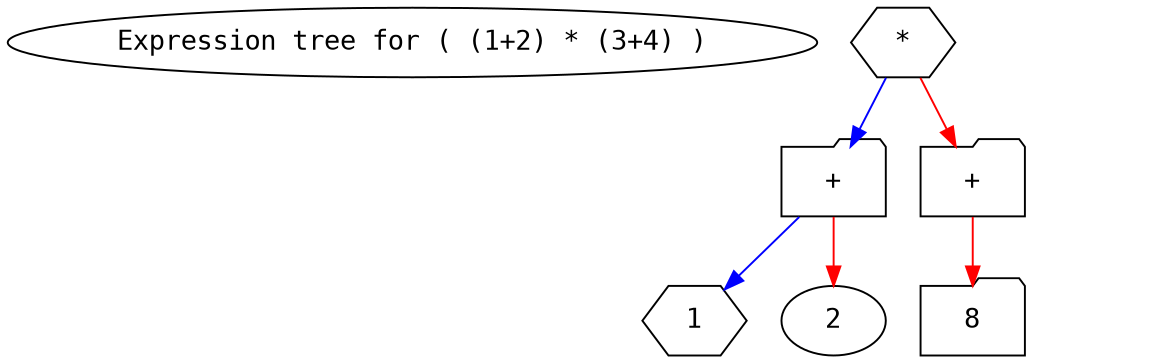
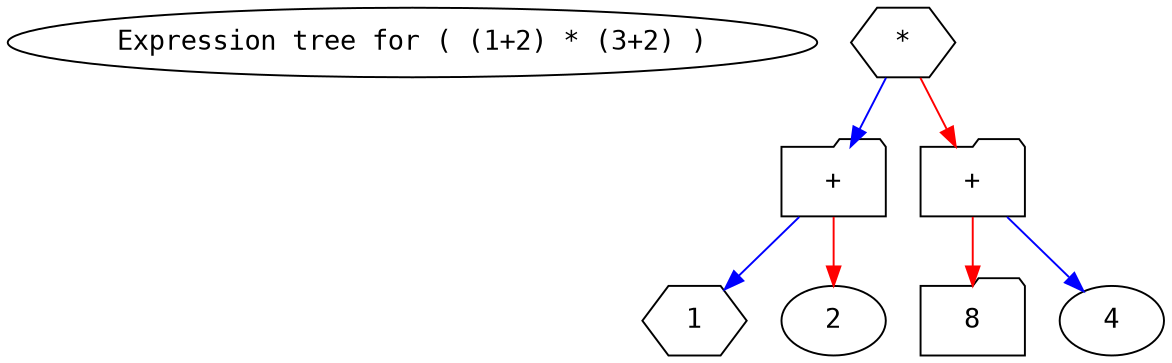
node "Expression tree for ( (1+2) * (3+4) )": label "Expression tree for ( (1+2) * (3+4) )" -> "Expression tree for ( (1+2) * (3+2) )"
node "4": added
